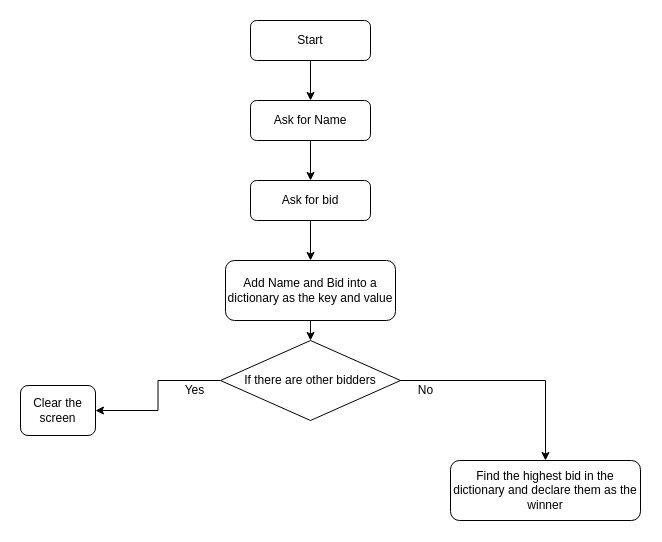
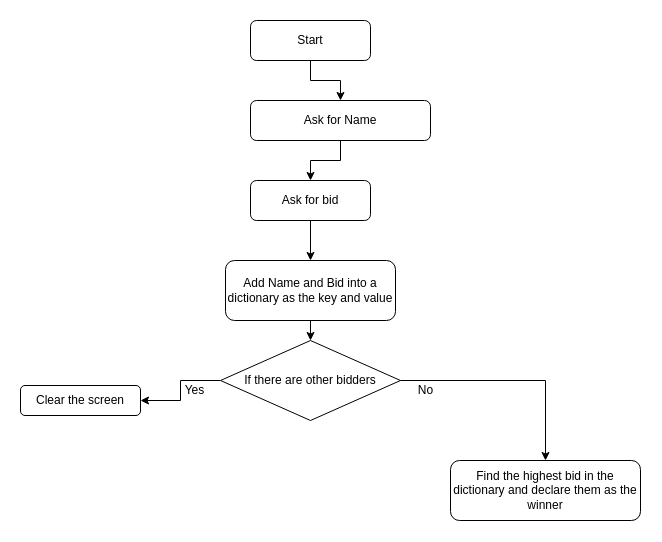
node "Ask for Name": size 120x40 -> 180x40
node "Clear the screen": size 75x50 -> 120x30
